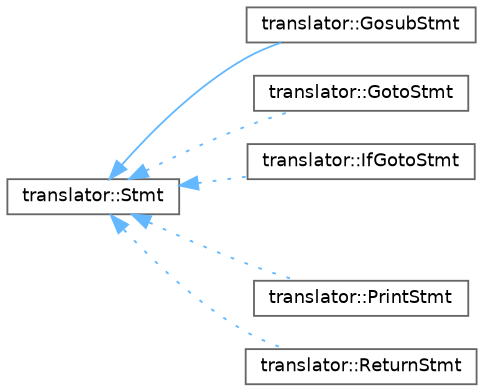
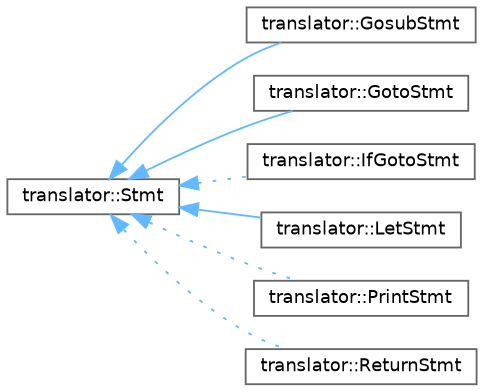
edge "translator::GotoStmt" -> "translator::Stmt": style dotted -> solid
node "translator::LetStmt": added
